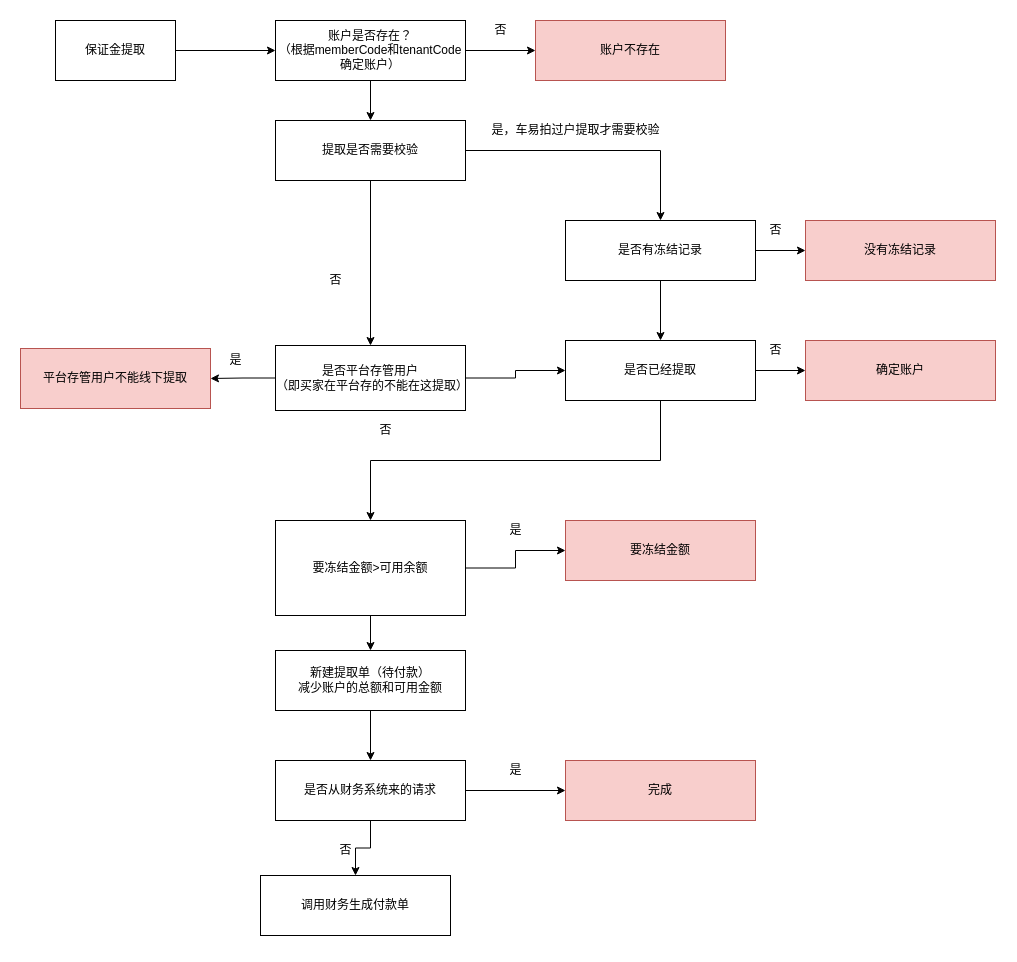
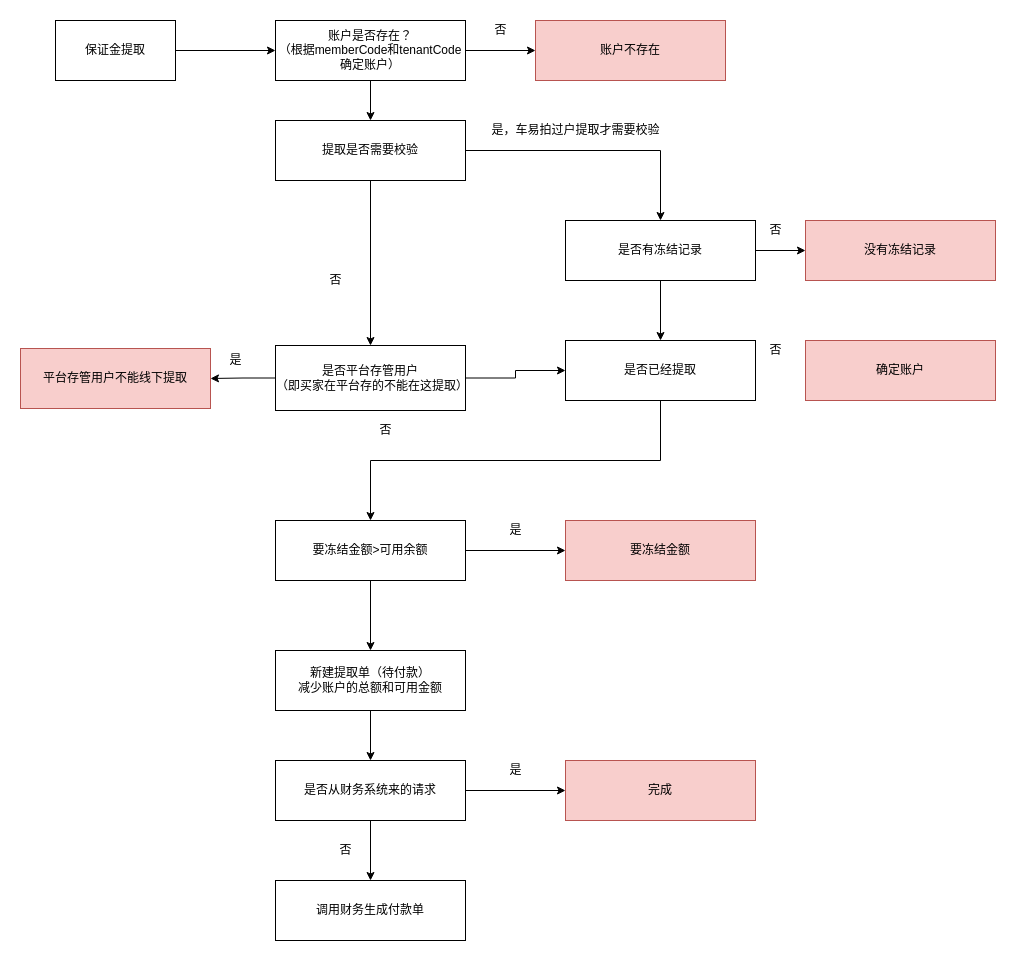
edge "是否已经提取" -> "确定账户": removed
node "要冻结金额>可用余额": size 190x95 -> 190x60
node "调用财务生成付款单": moved (356, 906) -> (371, 911)
